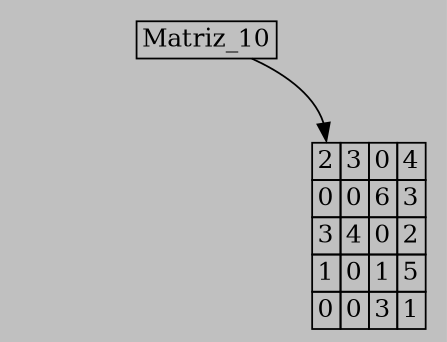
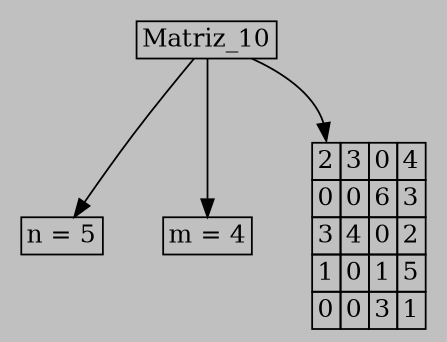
node "n = 5": added
node "m = 4": added
